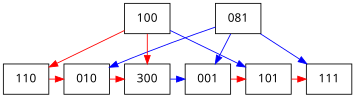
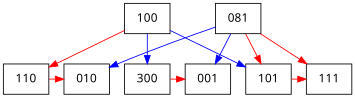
edge "100" -> "300": color red -> blue
edge "081" -> "111": color blue -> red
edge "010" -> "300": removed
edge "300" -> "001": color blue -> red
edge "001" -> "101": now "081" -> "101"
